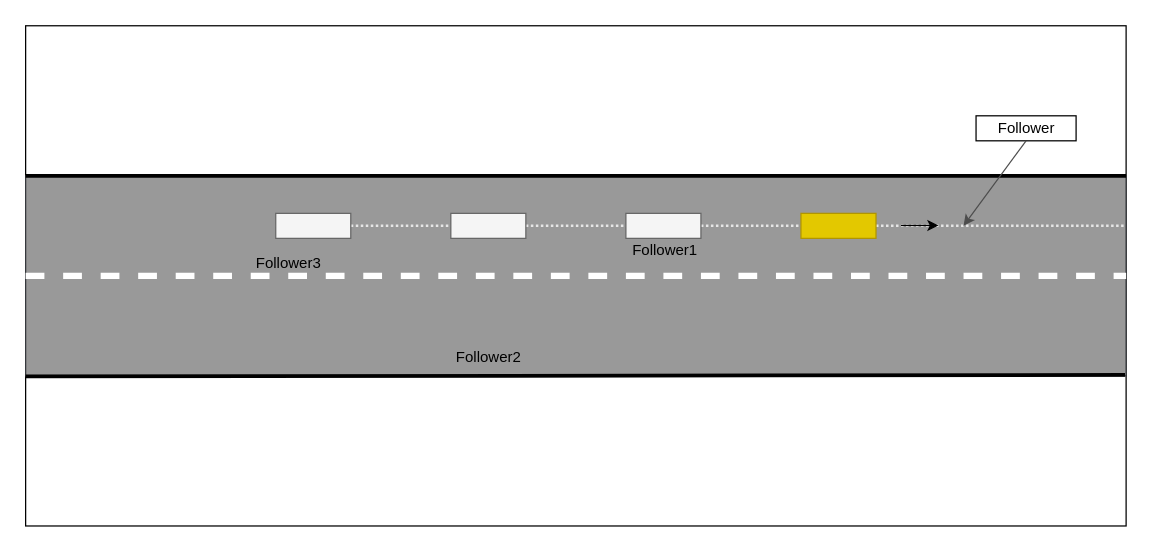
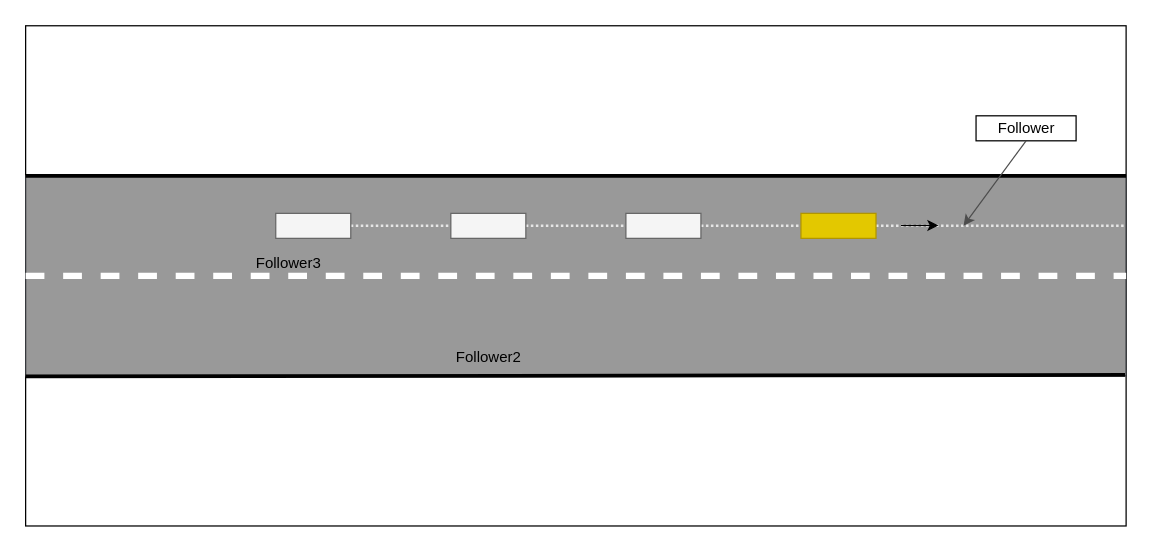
node "Follower1": removed
